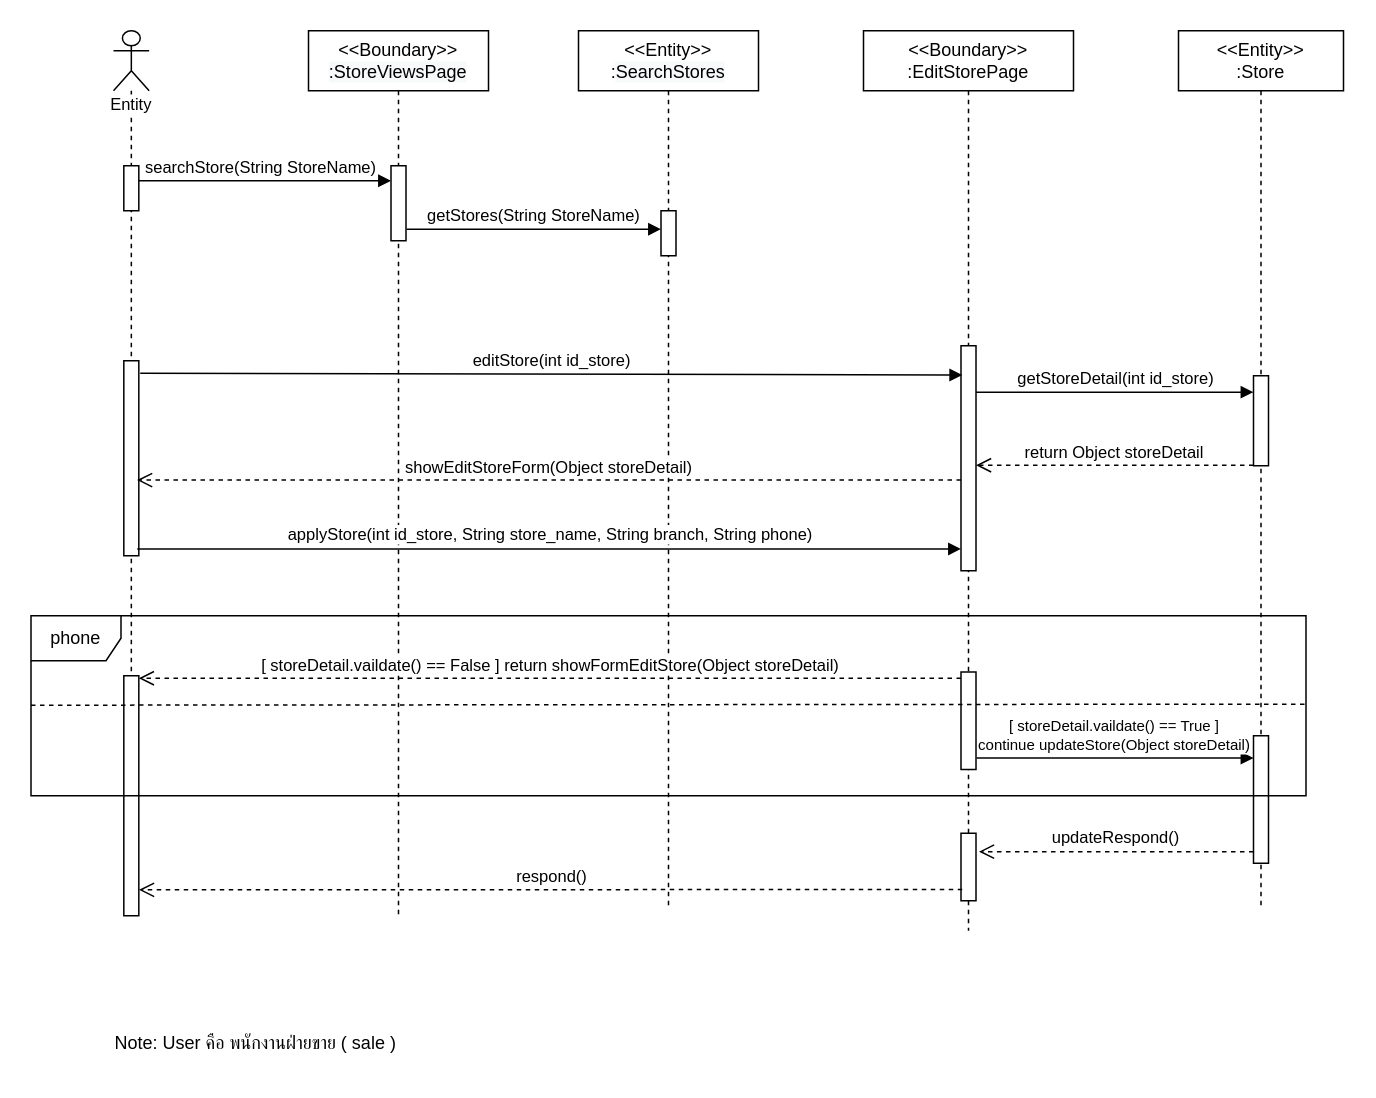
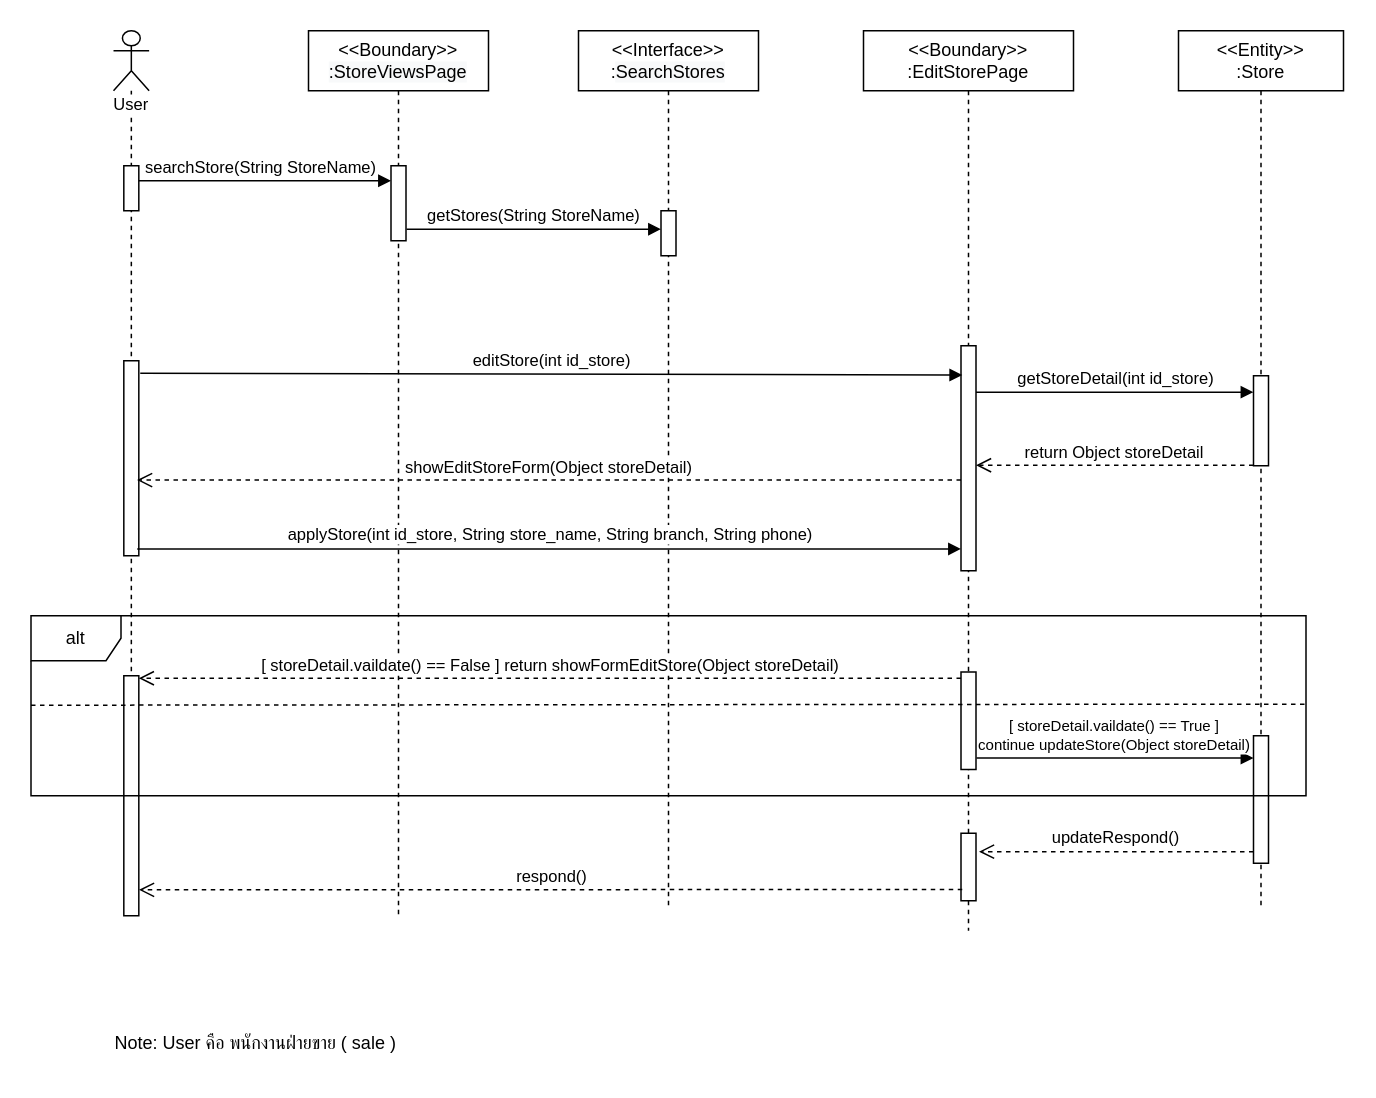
node "<<Entity>> :SearchStores": label "<<Entity>> :SearchStores" -> "<<Interface>> :SearchStores"
node "Entity": label "Entity" -> "User"
node "phone": label "phone" -> "alt"
